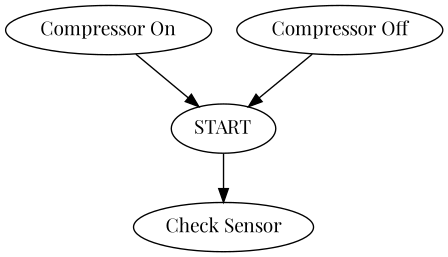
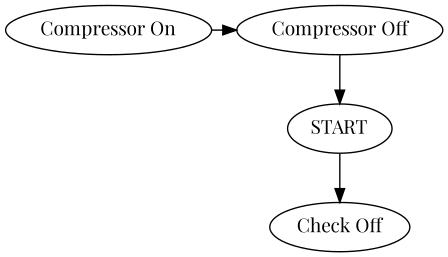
edge "Compressor On" -> "START": now "Compressor On" -> "Compressor Off"
node "Check Sensor": label "Check Sensor" -> "Check Off"
